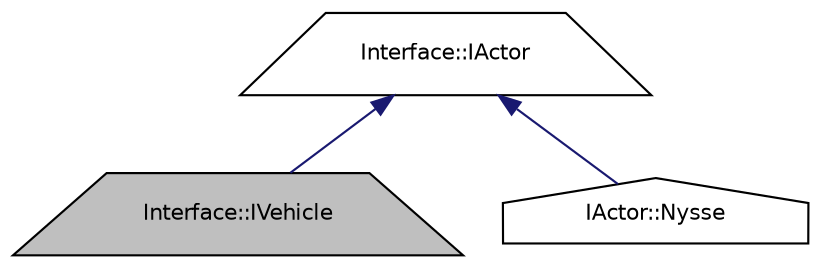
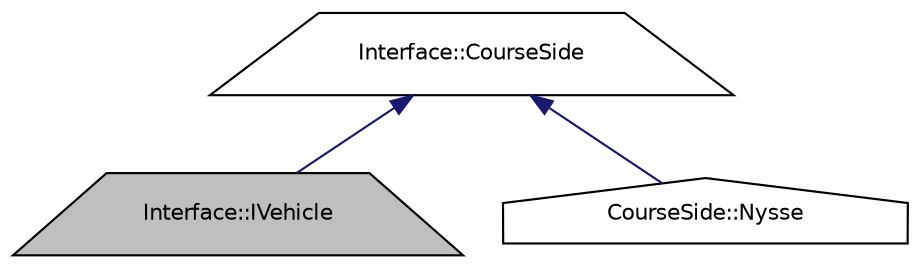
node "Interface::IActor": label "Interface::IActor" -> "Interface::CourseSide"
node "IActor::Nysse": label "IActor::Nysse" -> "CourseSide::Nysse"
